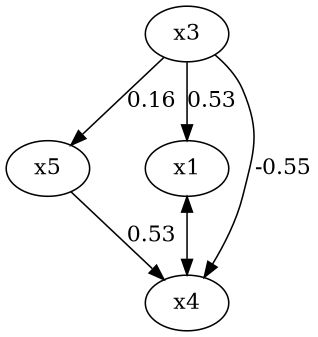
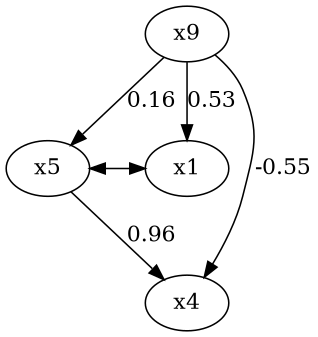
node "x3": label "x3" -> "x9"
edge "x5" -> "x4": label "0.53" -> "0.96"
edge "x1" -- "x4": now "x1" -- "x5"
